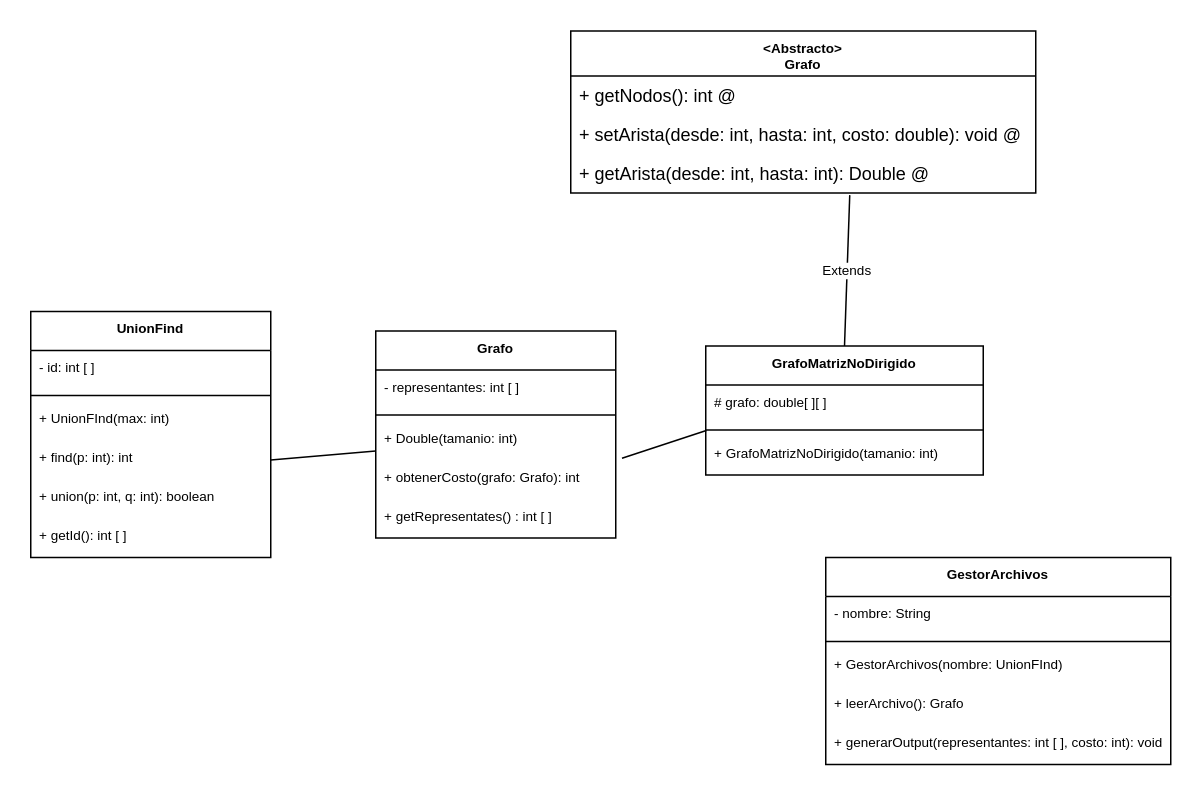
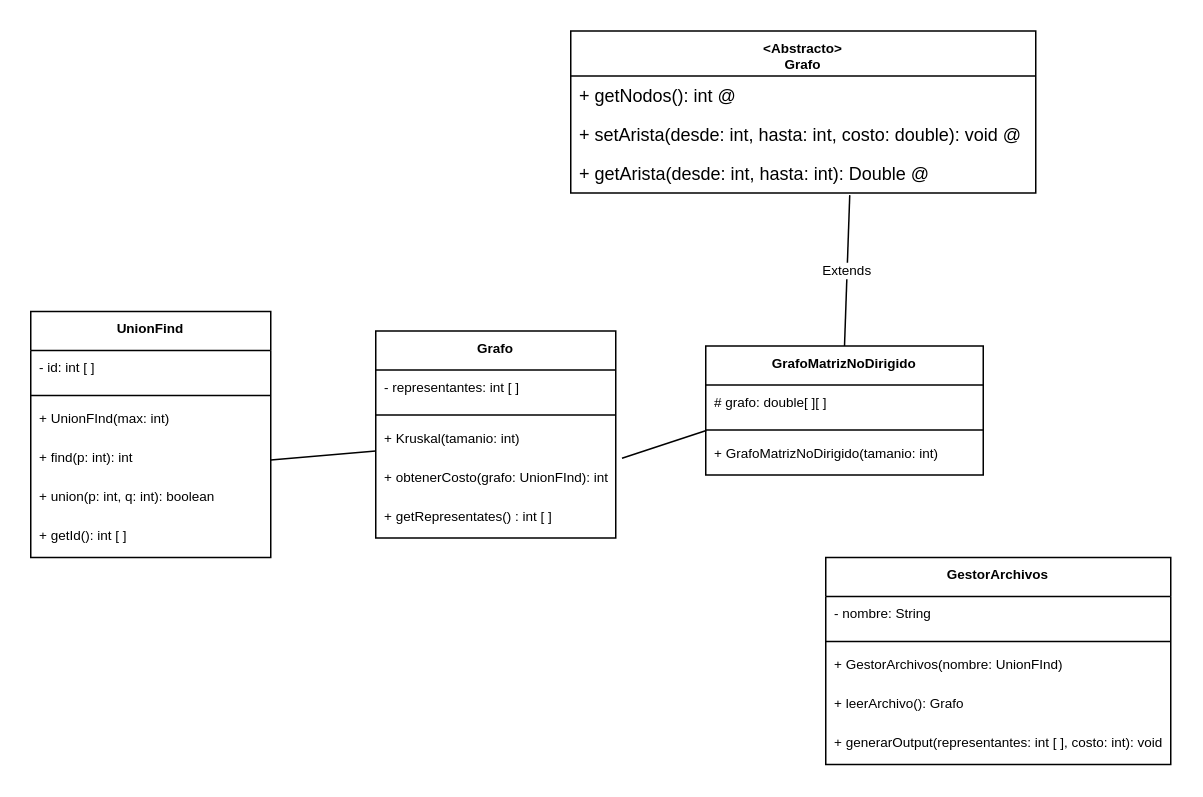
node "+ Double(tamanio: int)": label "+ Double(tamanio: int)" -> "+ Kruskal(tamanio: int)"
node "+ obtenerCosto(grafo: Grafo): int": label "+ obtenerCosto(grafo: Grafo): int" -> "+ obtenerCosto(grafo: UnionFInd): int"
